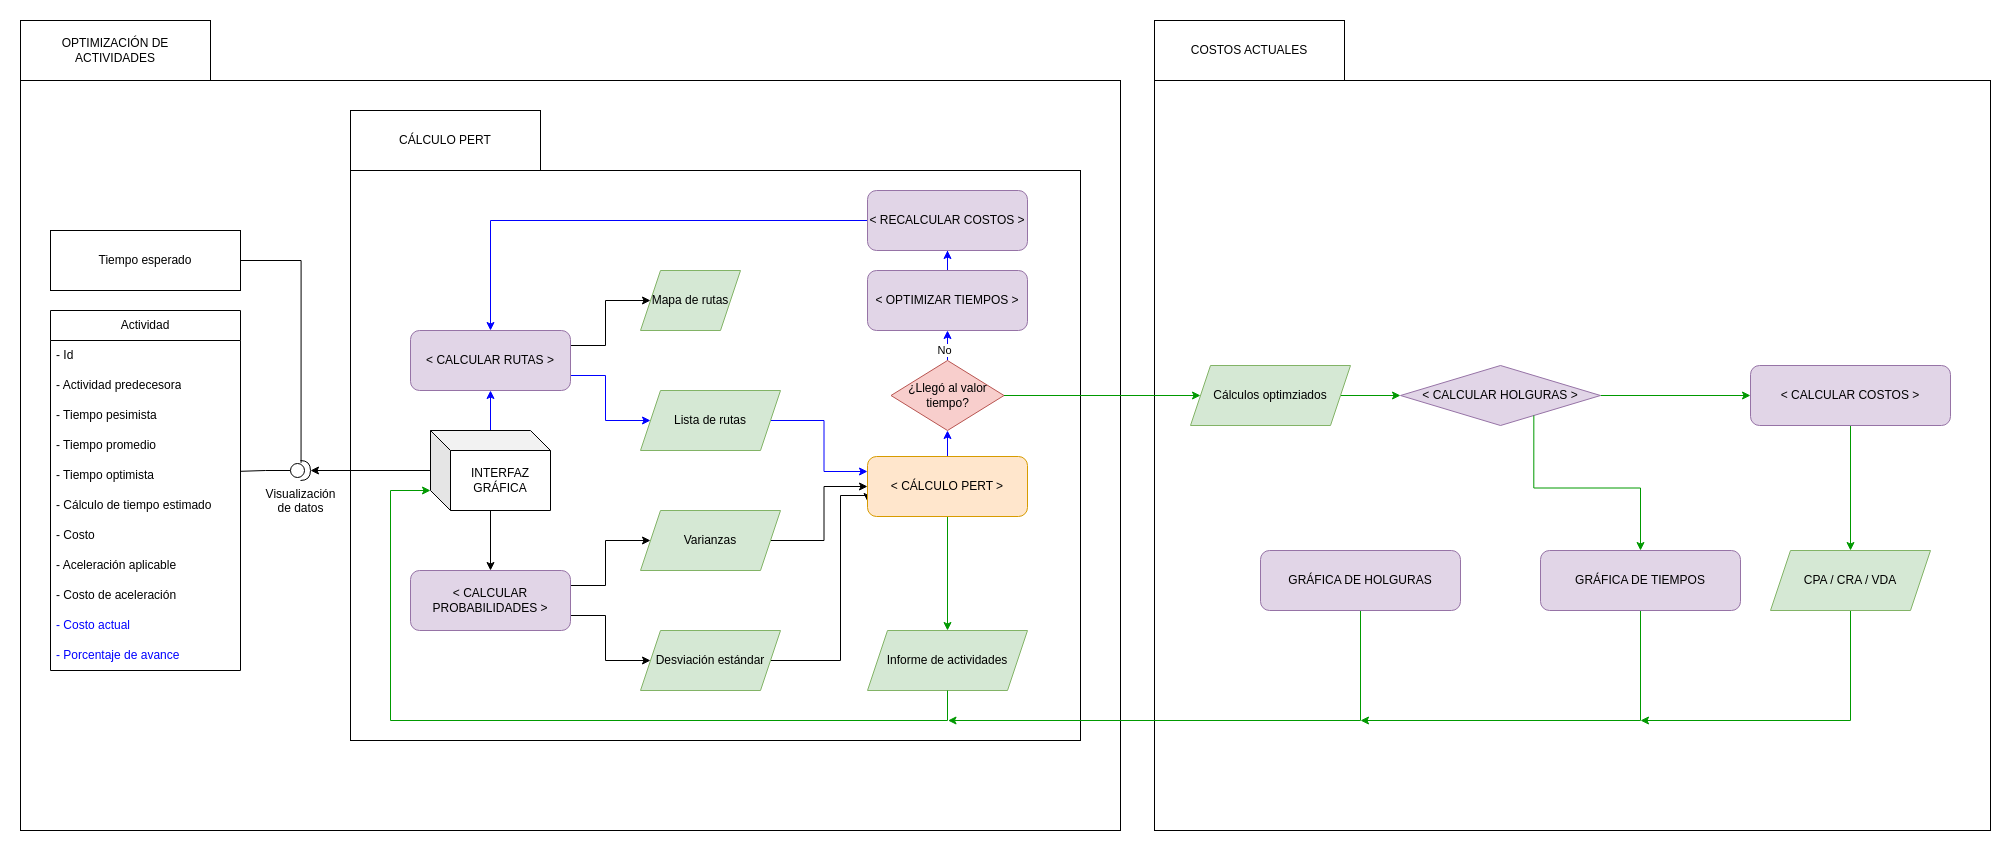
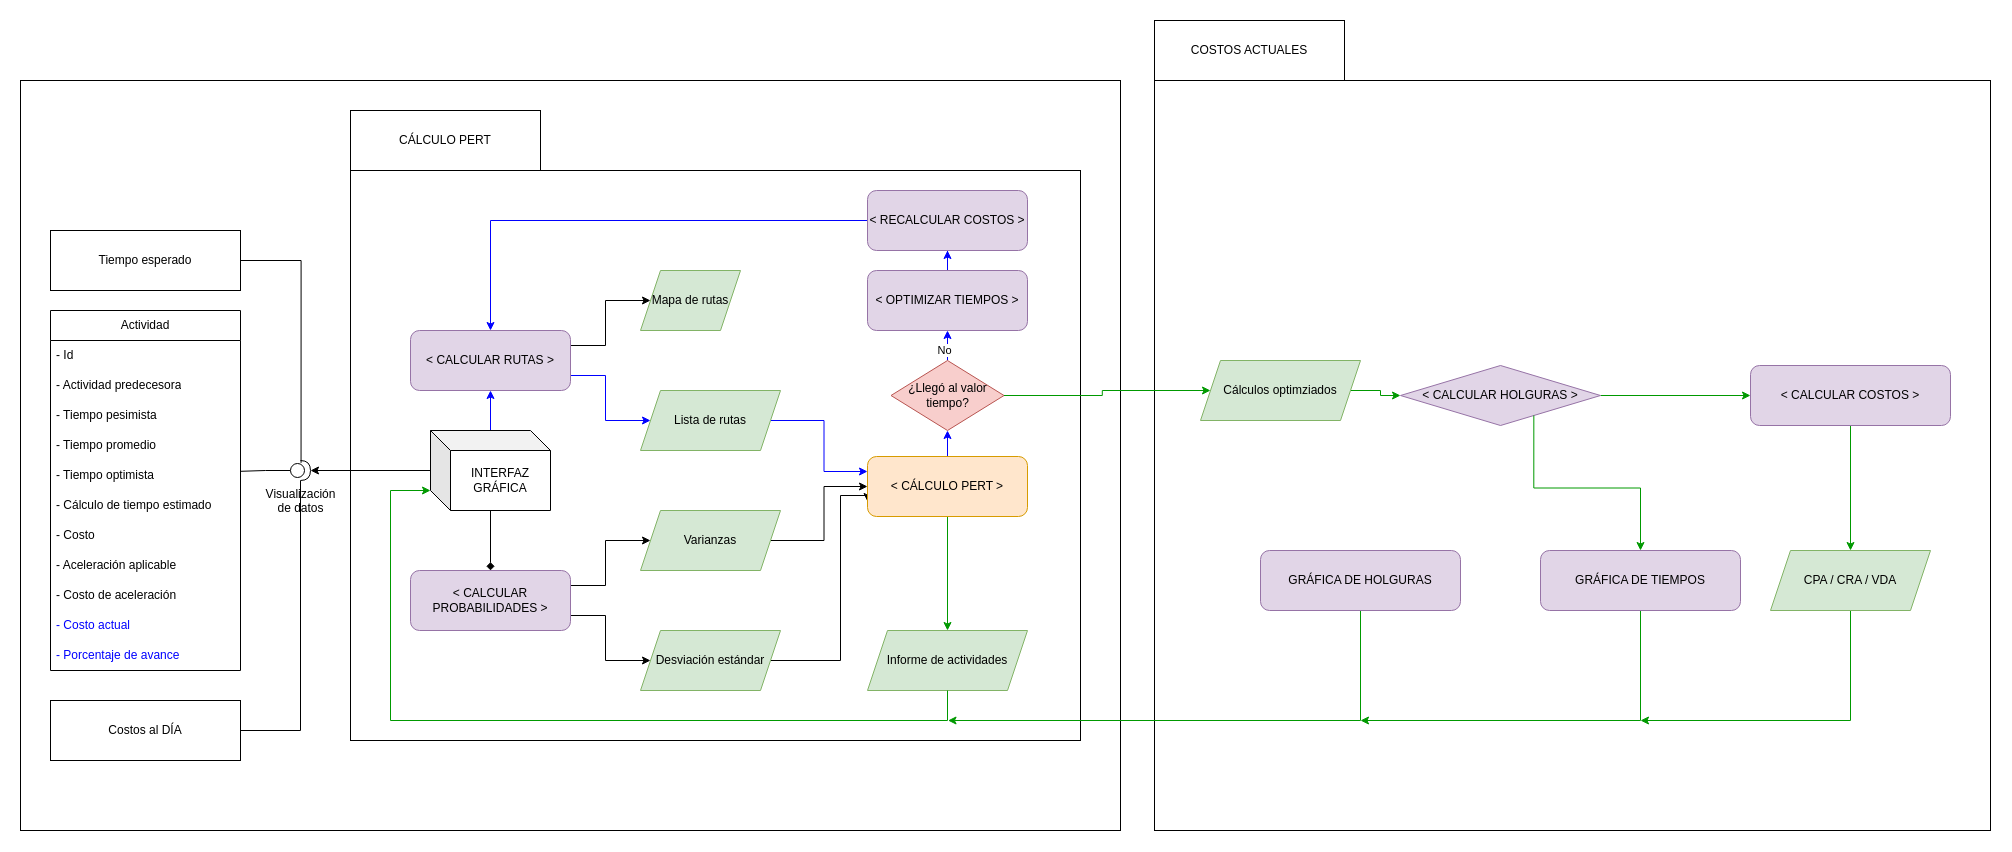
node "OPTIMIZACIÓN DE ACTIVIDADES": removed
node "Cálculos optimziados": moved (1271, 396) -> (1281, 391)
edge "INTERFAZ GRÁFICA" -> "< CALCULAR PROBABILIDADES >": arrowhead classic -> diamond
edge "Visualización de datos" -- "Costos al DÍA": added
node "Costos al DÍA": added
